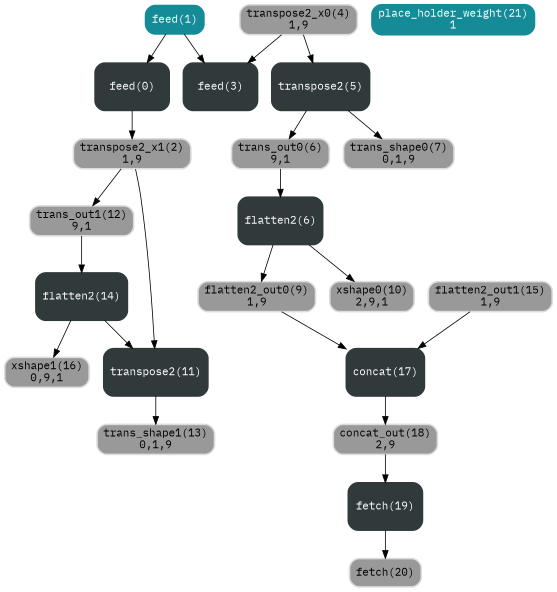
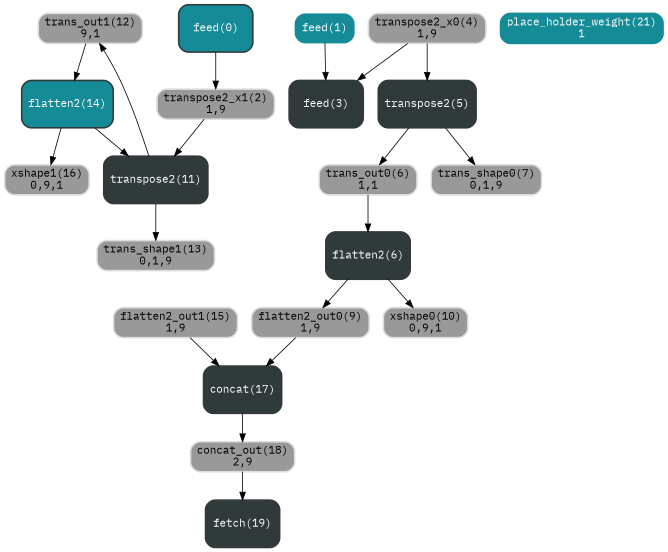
edge "feed(1)" -> "feed(0)": removed
node "feed(0)": fillcolor #303a3a -> #148b97
node "trans_out0(6) 9,1": label "trans_out0(6) 9,1" -> "trans_out0(6) 1,1"
edge "transpose2_x1(2) 1,9" -> "trans_out1(12) 9,1": now "transpose2(11)" -> "trans_out1(12) 9,1"
node "flatten2(14)": fillcolor #303a3a -> #148b97
node "xshape0(10) 2,9,1": label "xshape0(10) 2,9,1" -> "xshape0(10) 0,9,1"
node "fetch(20)": removed
